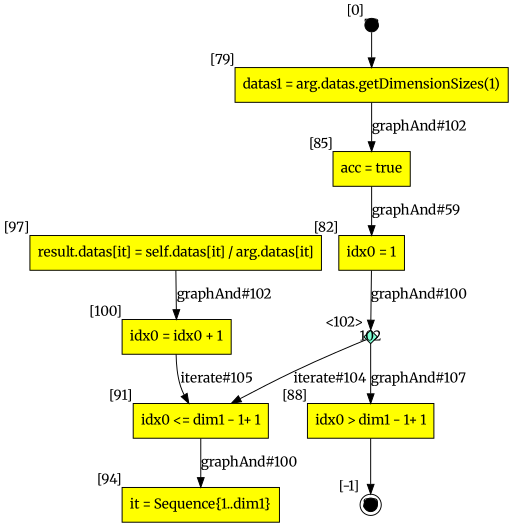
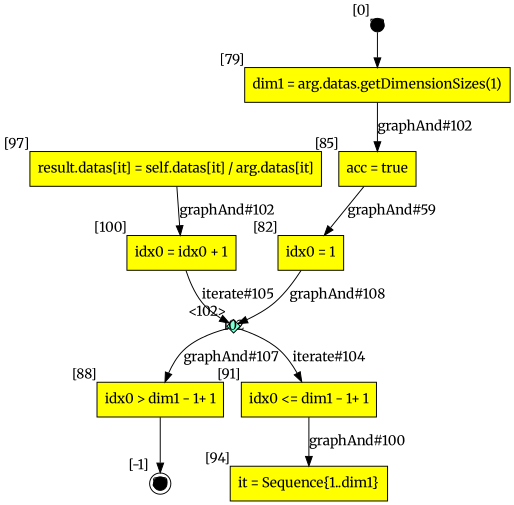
node "datas1 = arg.datas.getDimensionSizes(1) [79]": label "datas1 = arg.datas.getDimensionSizes(1) [79]" -> "dim1 = arg.datas.getDimensionSizes(1) [79]"
edge "idx0 = 1 [82]" -> "102 <102>": label "graphAnd#100" -> "graphAnd#108"
edge "idx0 = idx0 + 1 [100]" -> "idx0 <= dim1 - 1+ 1 [91]": now "idx0 = idx0 + 1 [100]" -> "102 <102>"
